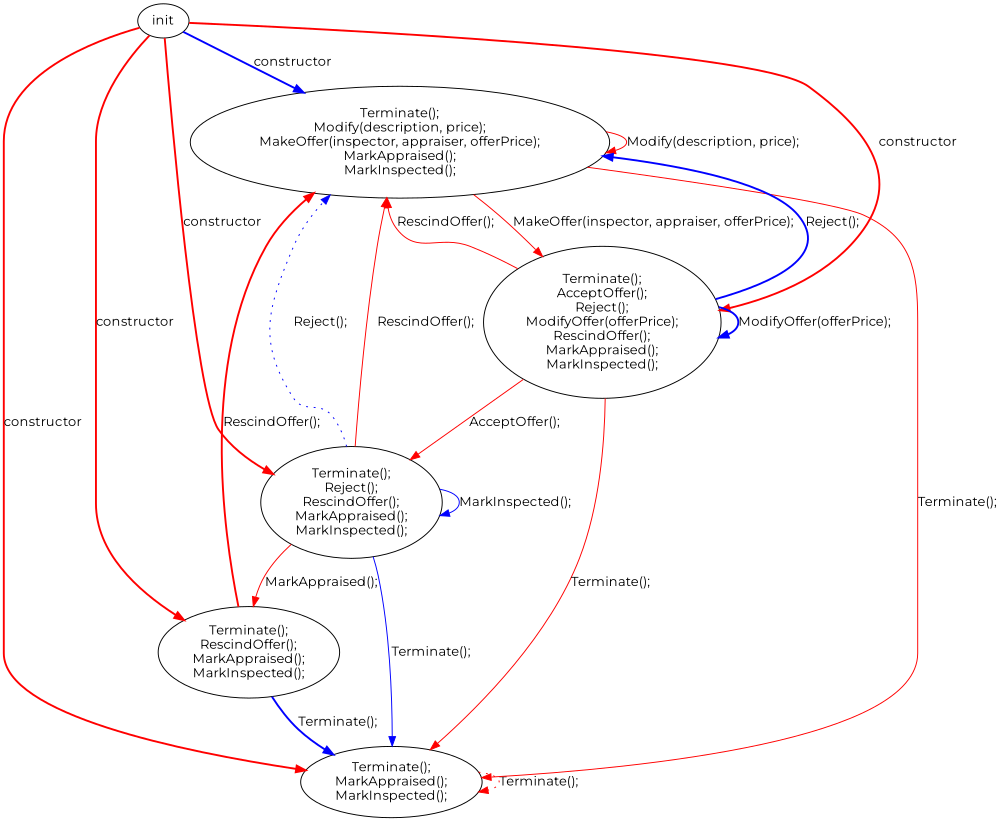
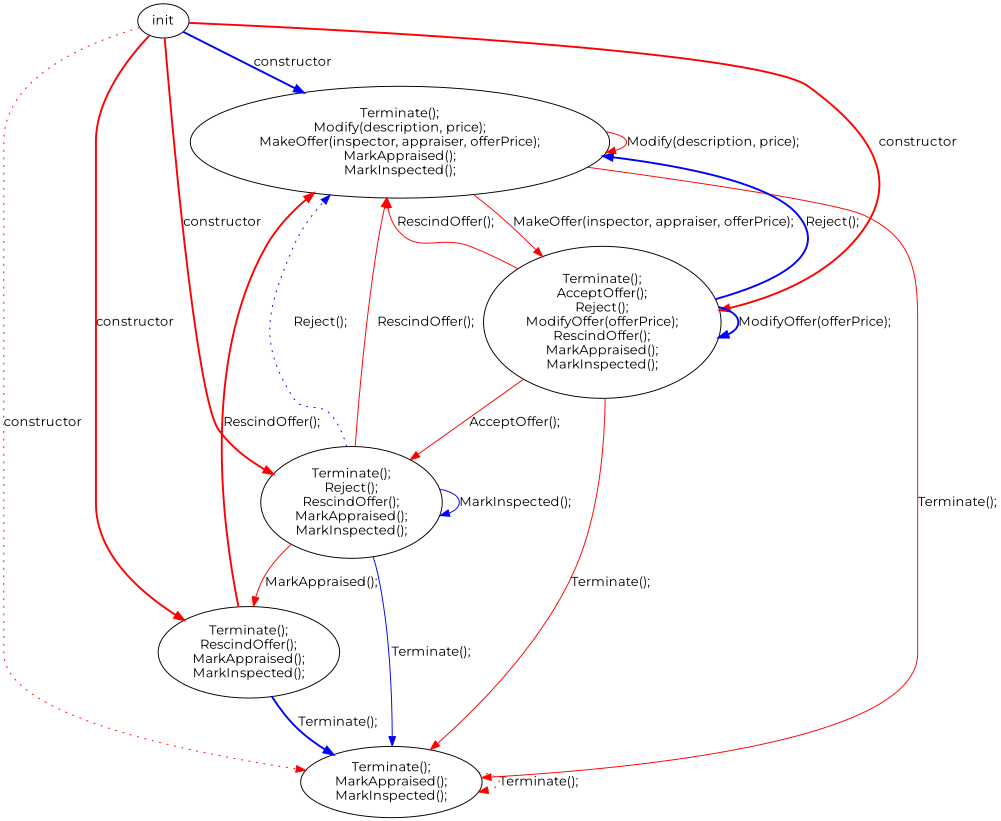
edge "init" -> "Terminate(); MarkAppraised(); MarkInspected();": style bold -> dotted
